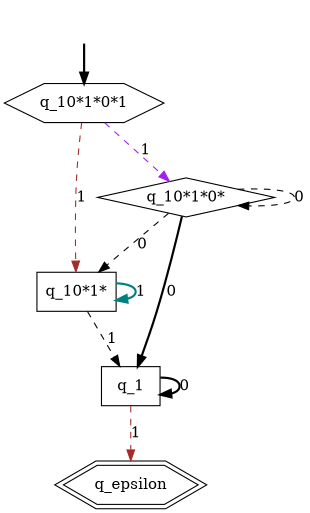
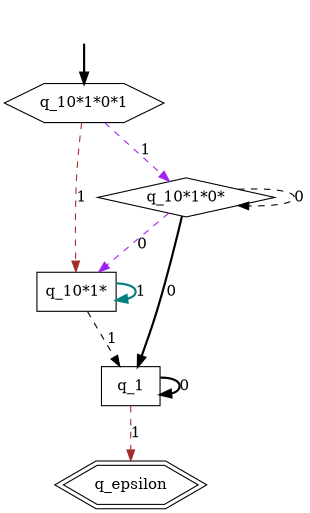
edge "q_10*1*0*" -> "q_10*1*": color black -> purple
